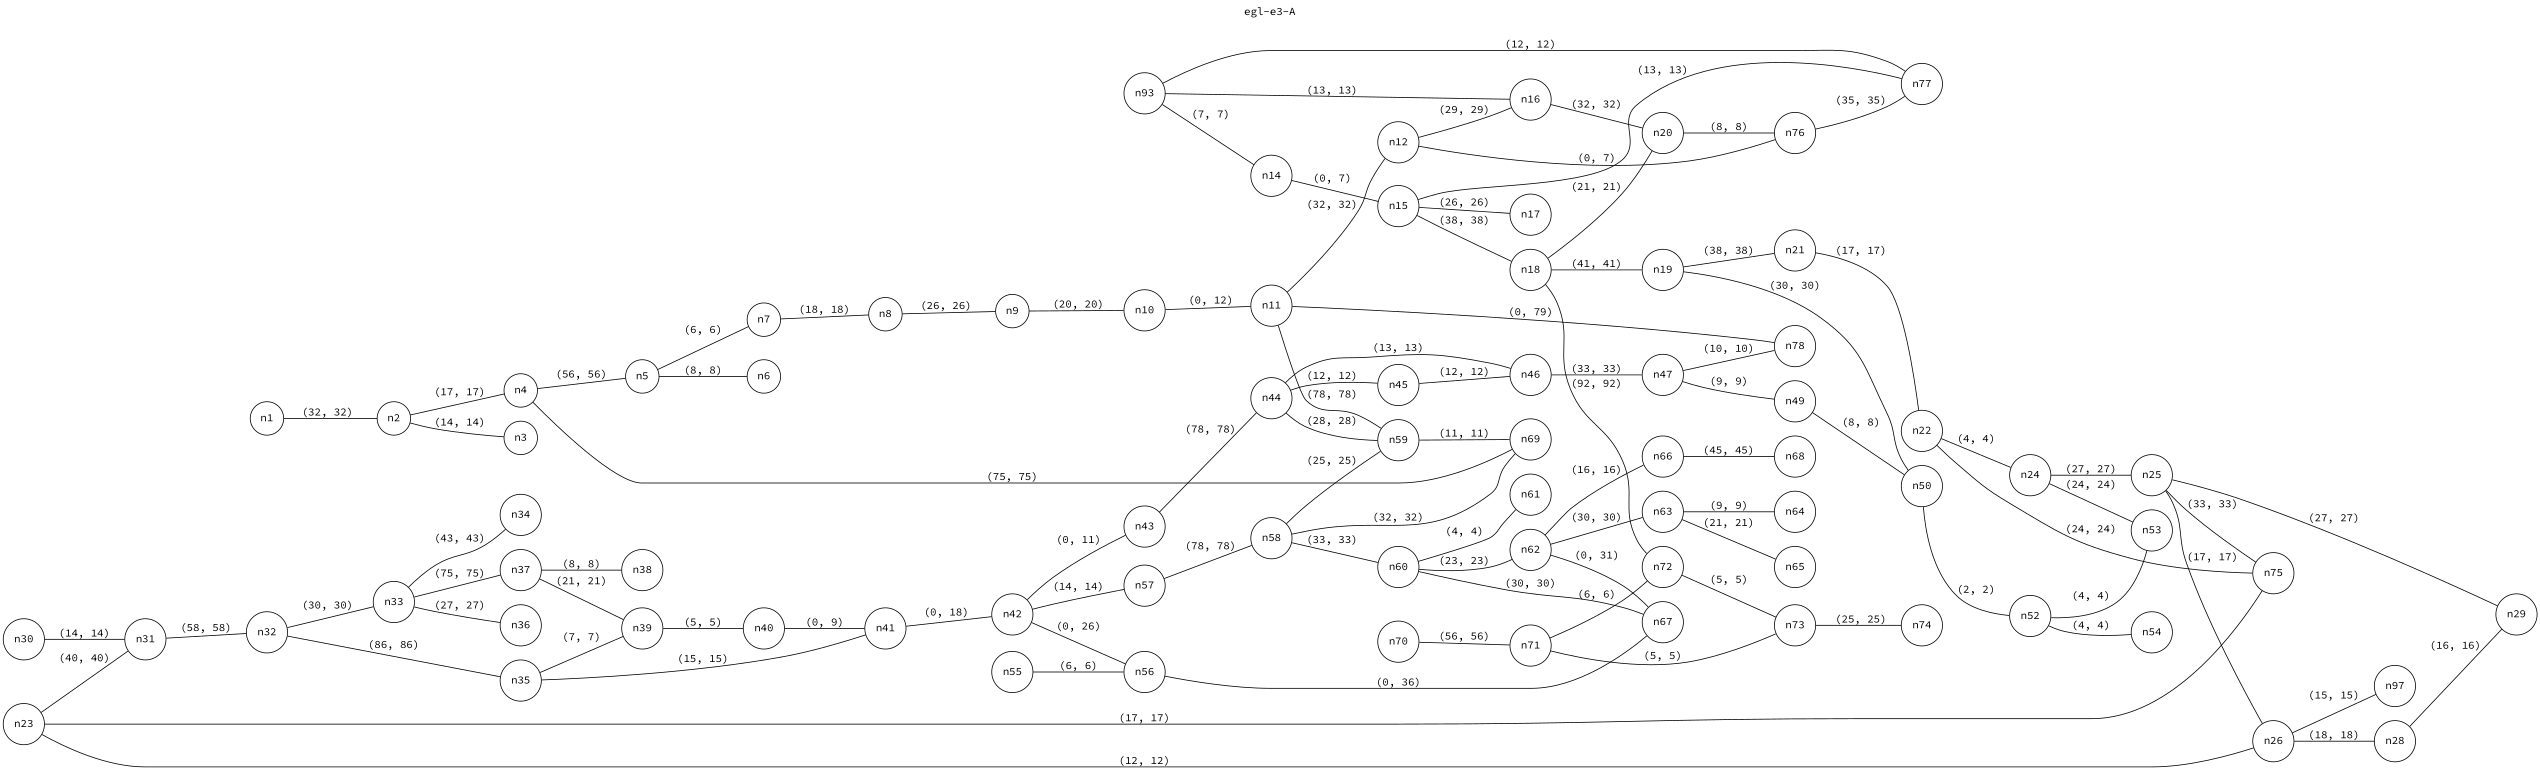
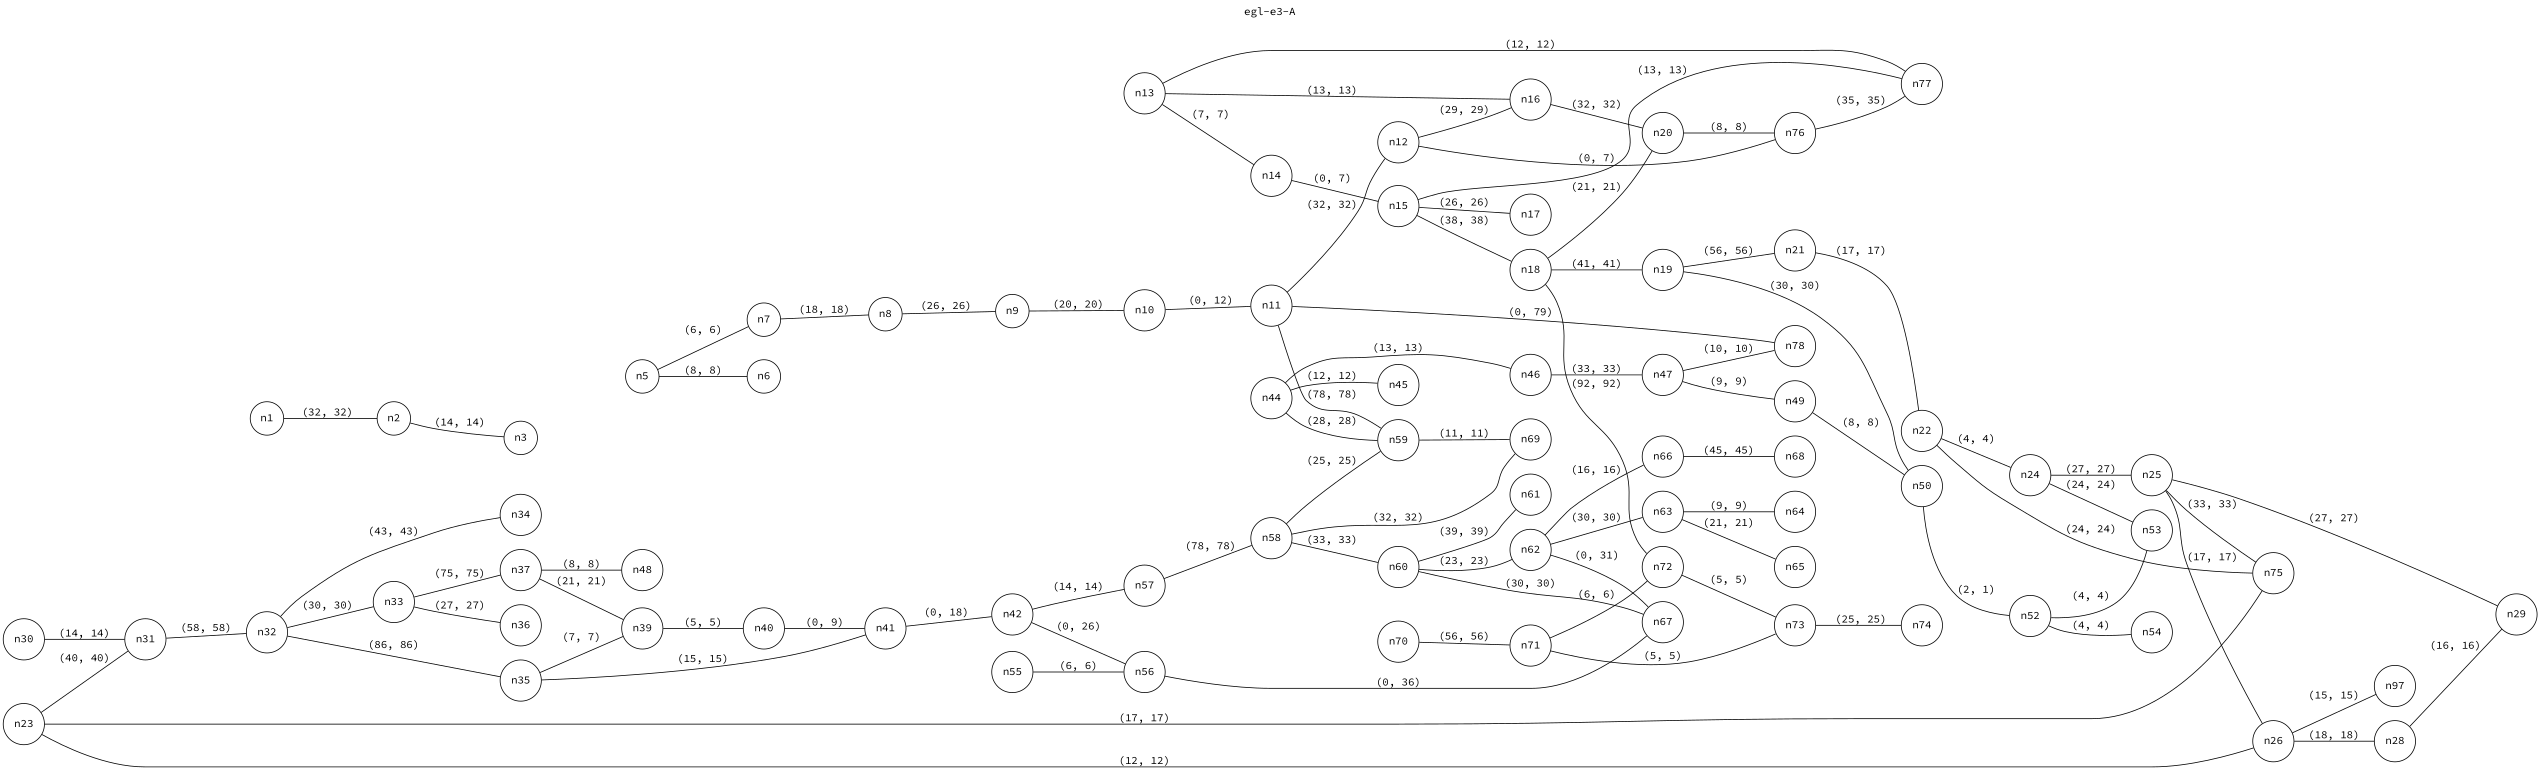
node "n93": label "n93" -> "n13"
edge "n21" -- "n19": label "(38, 38)" -> "(56, 56)"
edge "n46" -- "n45": removed, label "(12, 12)"
node "n4": removed
node "n43": removed
edge "n61" -- "n60": label "(4, 4)" -> "(39, 39)"
edge "n34" -- "n33": now "n34" -- "n32"
node "n38": label "n38" -> "n48"
edge "n50" -- "n52": label "(2, 2)" -> "(2, 1)"
